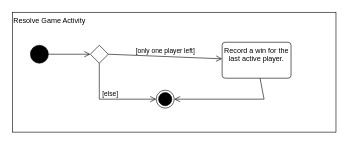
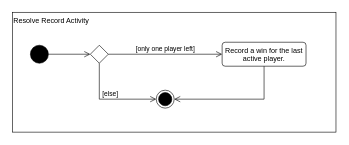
node "Resolve Game Activity": label "Resolve Game Activity" -> "Resolve Record Activity"
node "Record a win for the last active player.": size 69x36 -> 84x24
